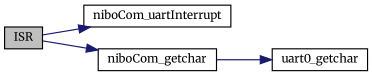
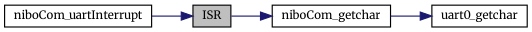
edge "ISR" -> "niboCom_uartInterrupt": reversed
